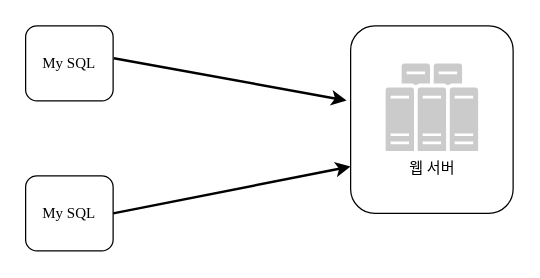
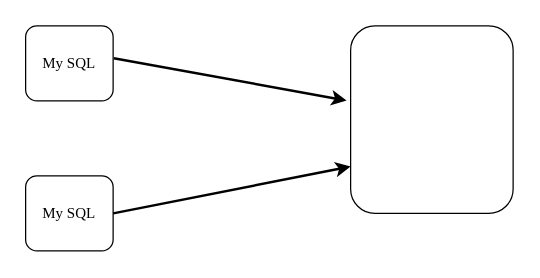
node "웹 서버": removed
